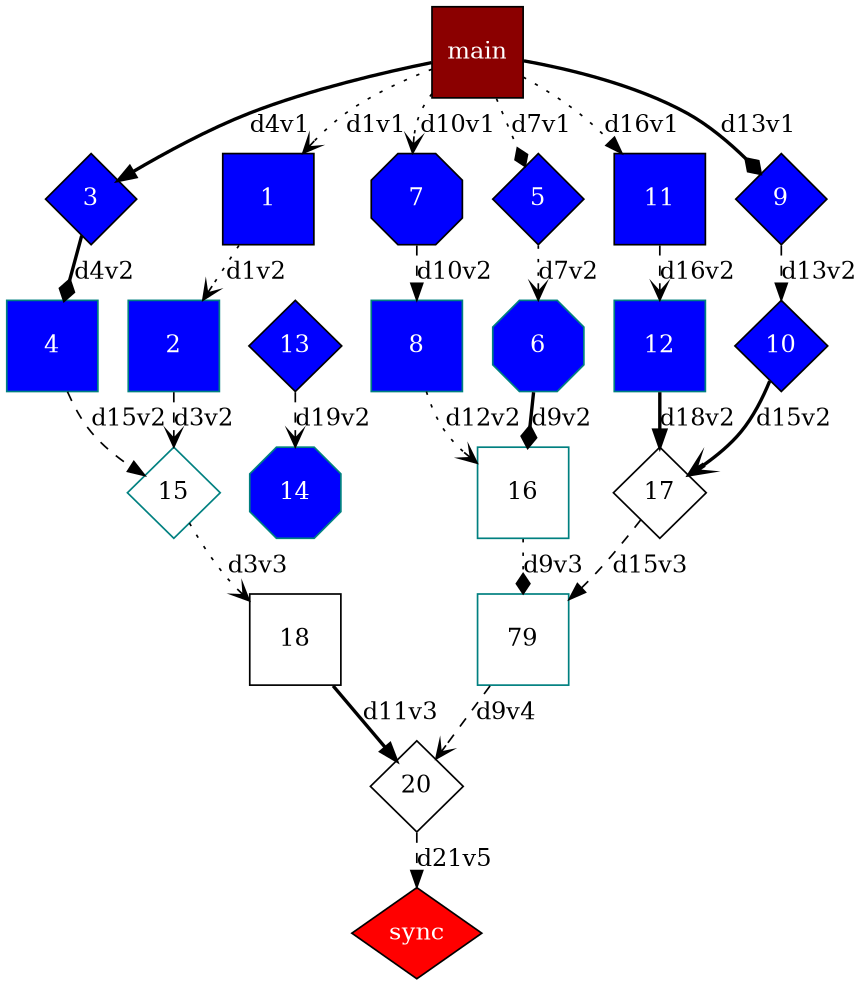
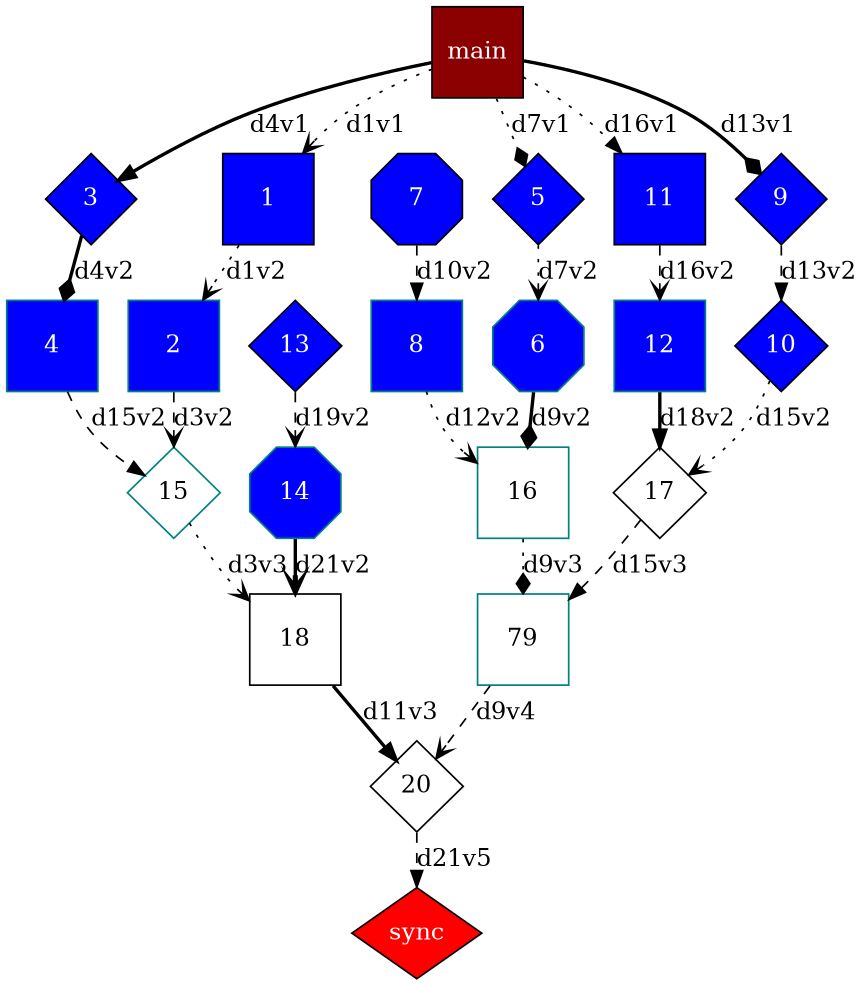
edge "main" -> "7": removed, label "d10v1"
edge "10" -> "17": style bold -> dotted
edge "14" -> "18": added, label "d21v2"
